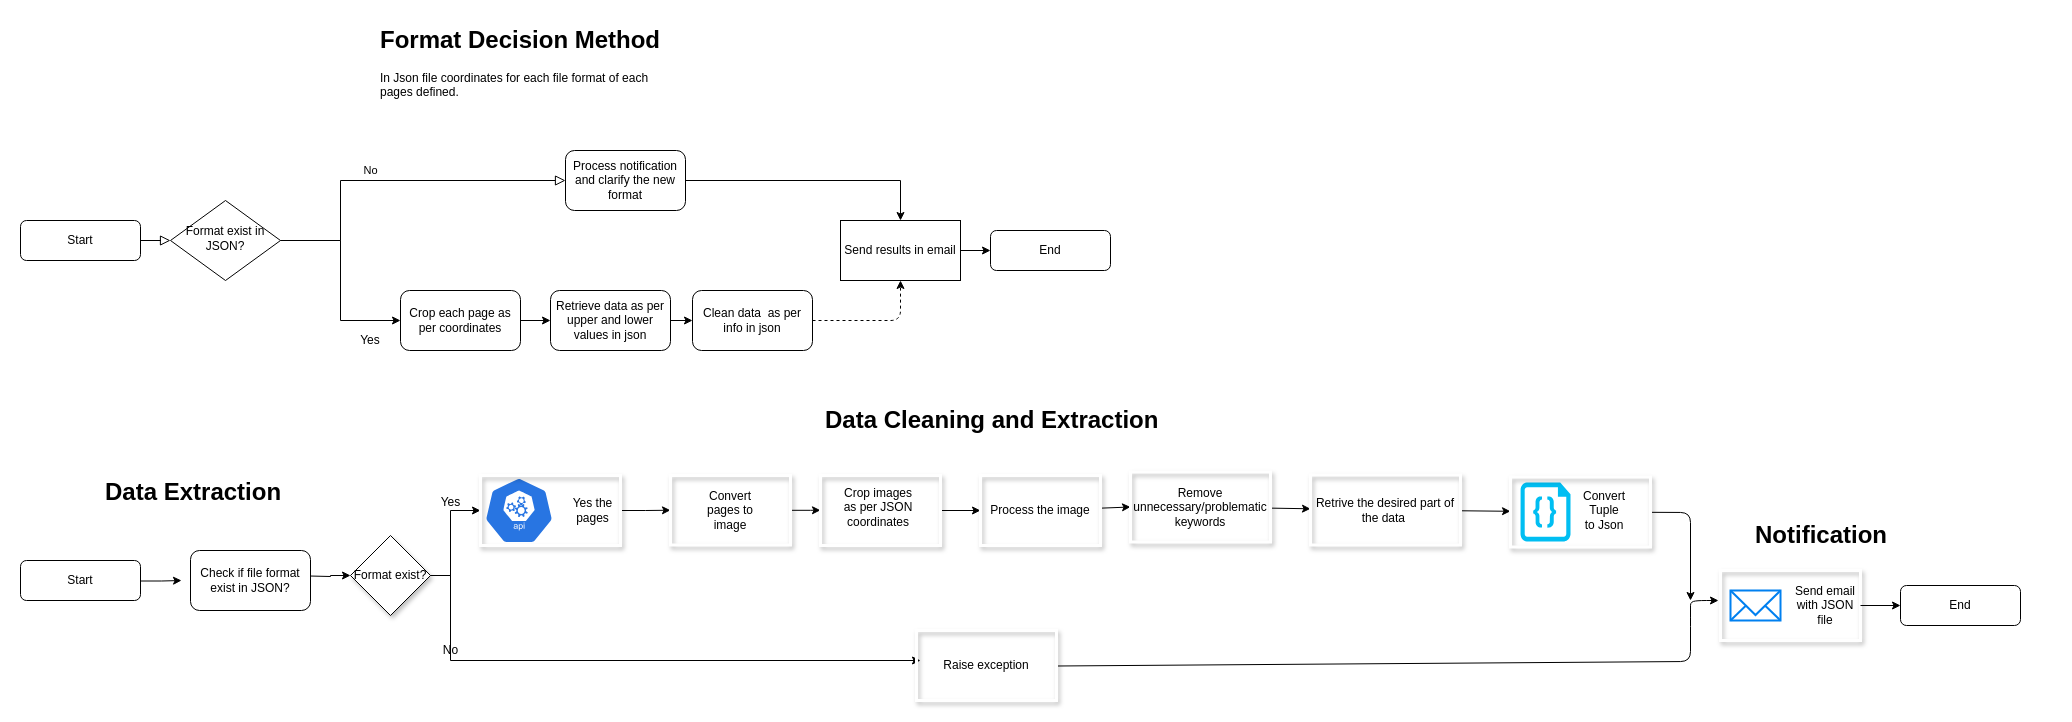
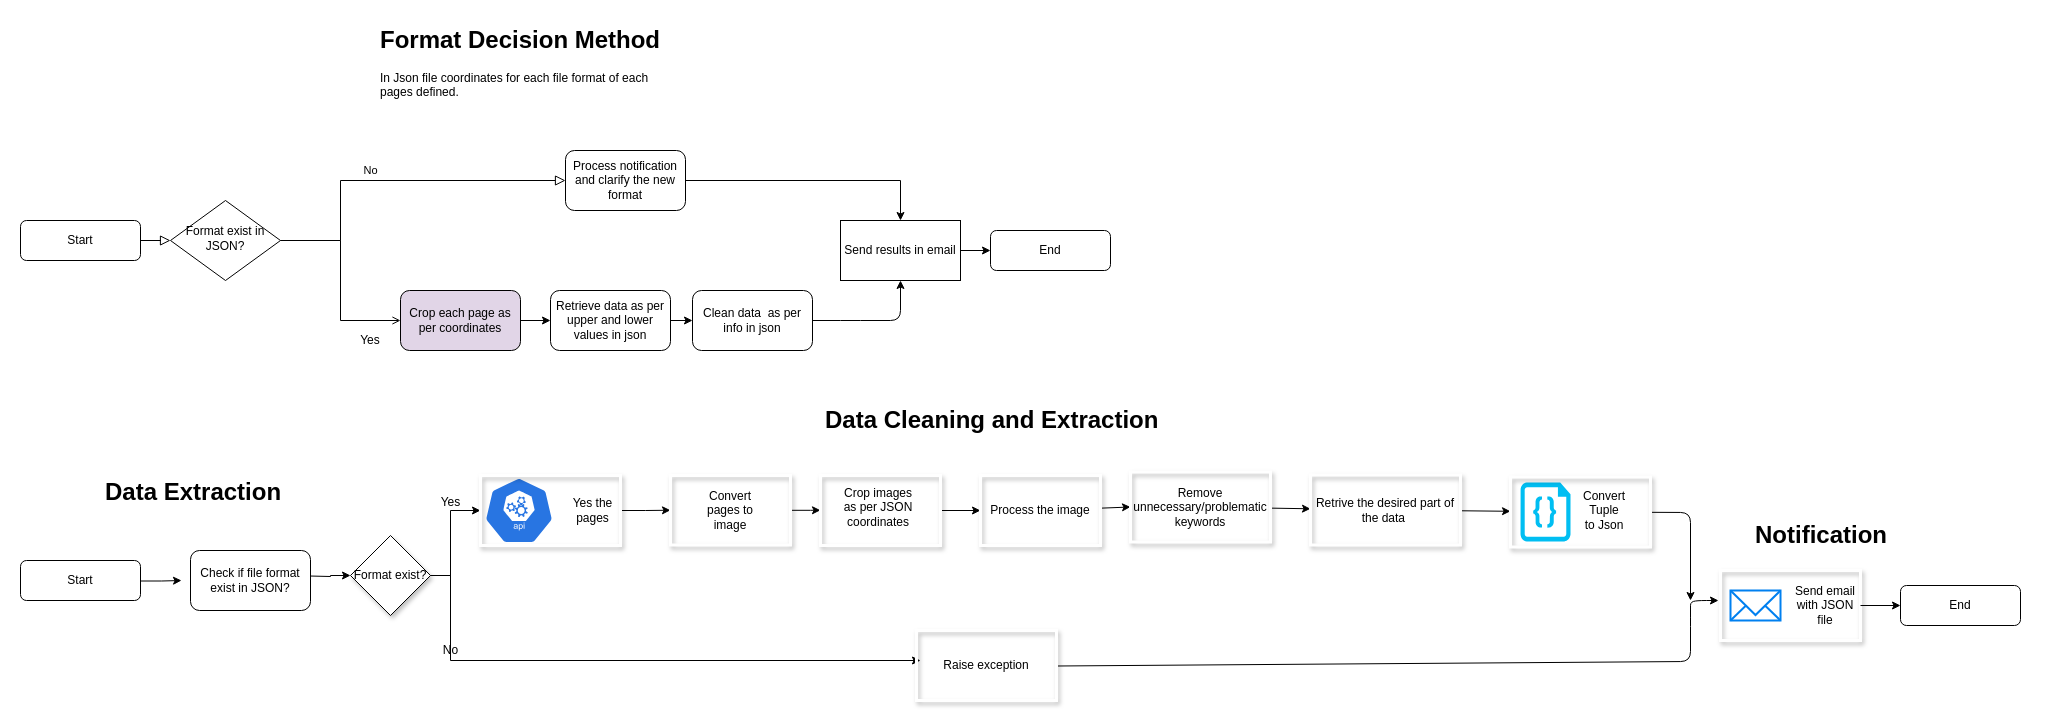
edge "Format exist in JSON?" -> "Crop each page as per coordinates": arrowhead classic -> open
node "Crop each page as per coordinates": fillcolor #ffffff -> #e1d5e7
edge "Clean data as per info in json" -> "Send results in email": style dashed -> solid
